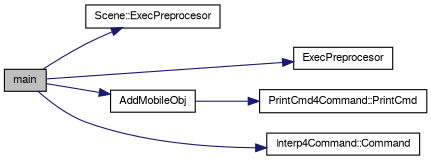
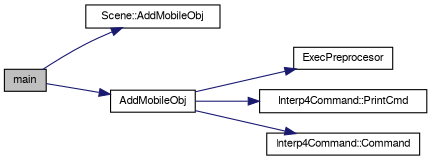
node "Scene::ExecPreprocesor": label "Scene::ExecPreprocesor" -> "Scene::AddMobileObj"
edge "main" -> "ExecPreprocesor": now "AddMobileObj" -> "ExecPreprocesor"
node "PrintCmd4Command::PrintCmd": label "PrintCmd4Command::PrintCmd" -> "Interp4Command::PrintCmd"
edge "main" -> "Interp4Command::Command": now "AddMobileObj" -> "Interp4Command::Command"
